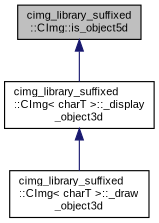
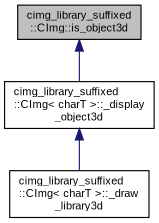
node "cimg_library_suffixed ::CImg::is_object5d": label "cimg_library_suffixed ::CImg::is_object5d" -> "cimg_library_suffixed ::CImg::is_object3d"
node "cimg_library_suffixed ::CImg< charT >::_draw _object3d": label "cimg_library_suffixed ::CImg< charT >::_draw _object3d" -> "cimg_library_suffixed ::CImg< charT >::_draw _library3d"
